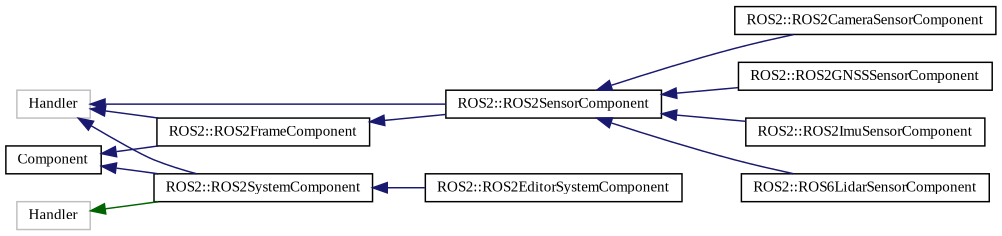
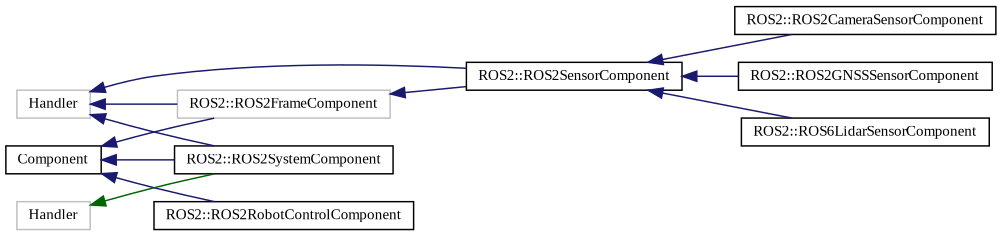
node "ROS2::ROS2FrameComponent": color black -> grey75
node "ROS2::ROS2ImuSensorComponent": removed
node "ROS2::ROS2EditorSystemComponent": removed
node "ROS2::ROS2RobotControlComponent": added
